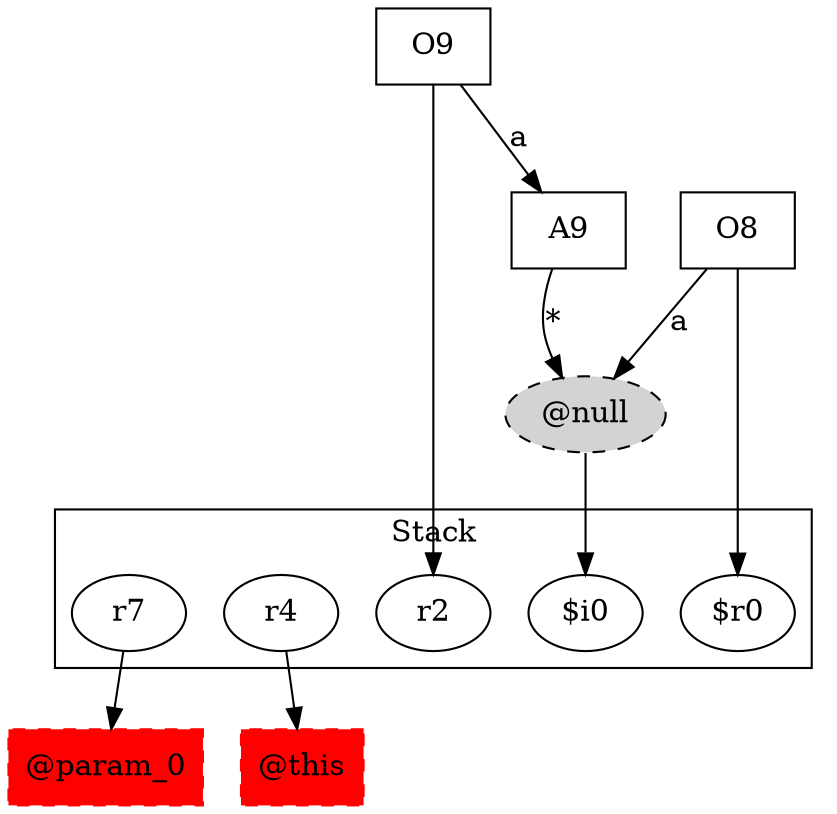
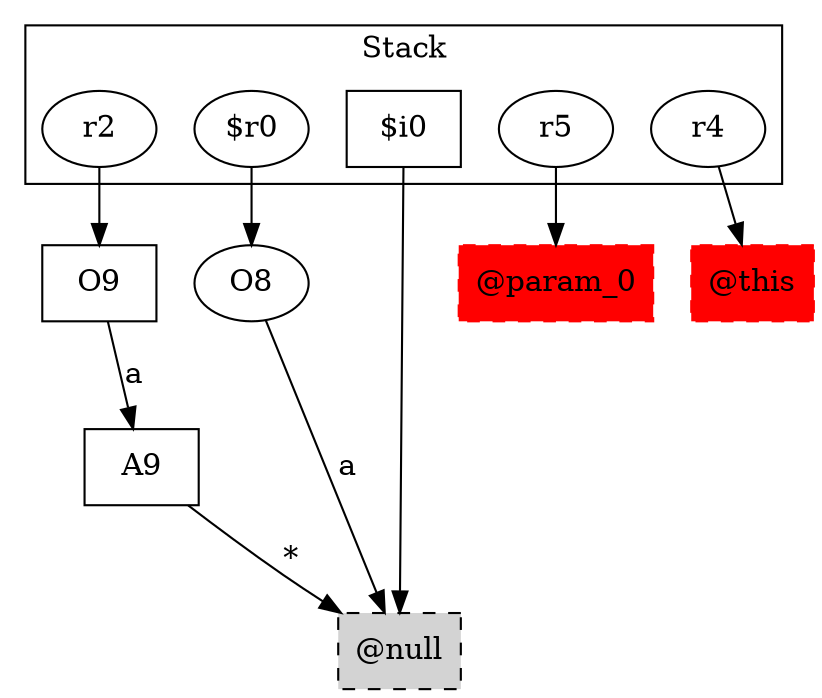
node "O8": shape box -> ellipse
edge "O9" -> "r2": reversed
edge "O8" -> "$r0": reversed
node "@null": shape ellipse -> box
edge "@null" -> "$i0": reversed
node "r7": label "r7" -> "r5"
node "$i0": shape ellipse -> box
